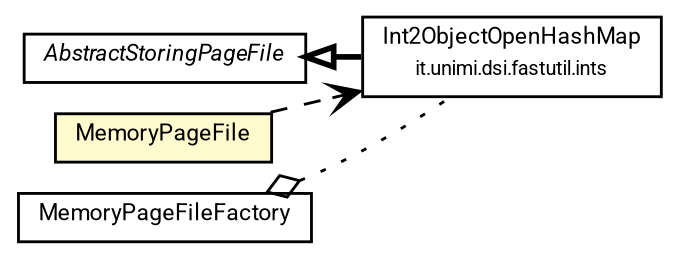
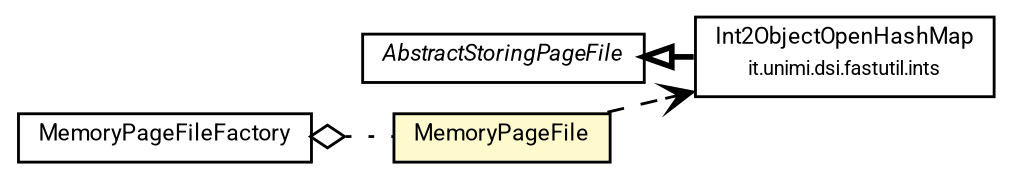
edge "Int2ObjectOpenHashMap" -> "MemoryPageFileFactory": now "MemoryPageFile" -> "MemoryPageFileFactory"
